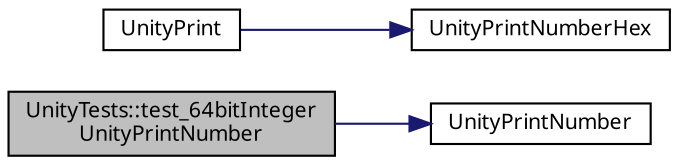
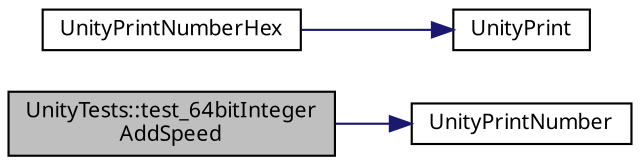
edge "UnityPrint" -> "UnityPrintNumberHex": reversed
node "UnityTests::test_64bitInteger UnityPrintNumber": label "UnityTests::test_64bitInteger UnityPrintNumber" -> "UnityTests::test_64bitInteger AddSpeed"
